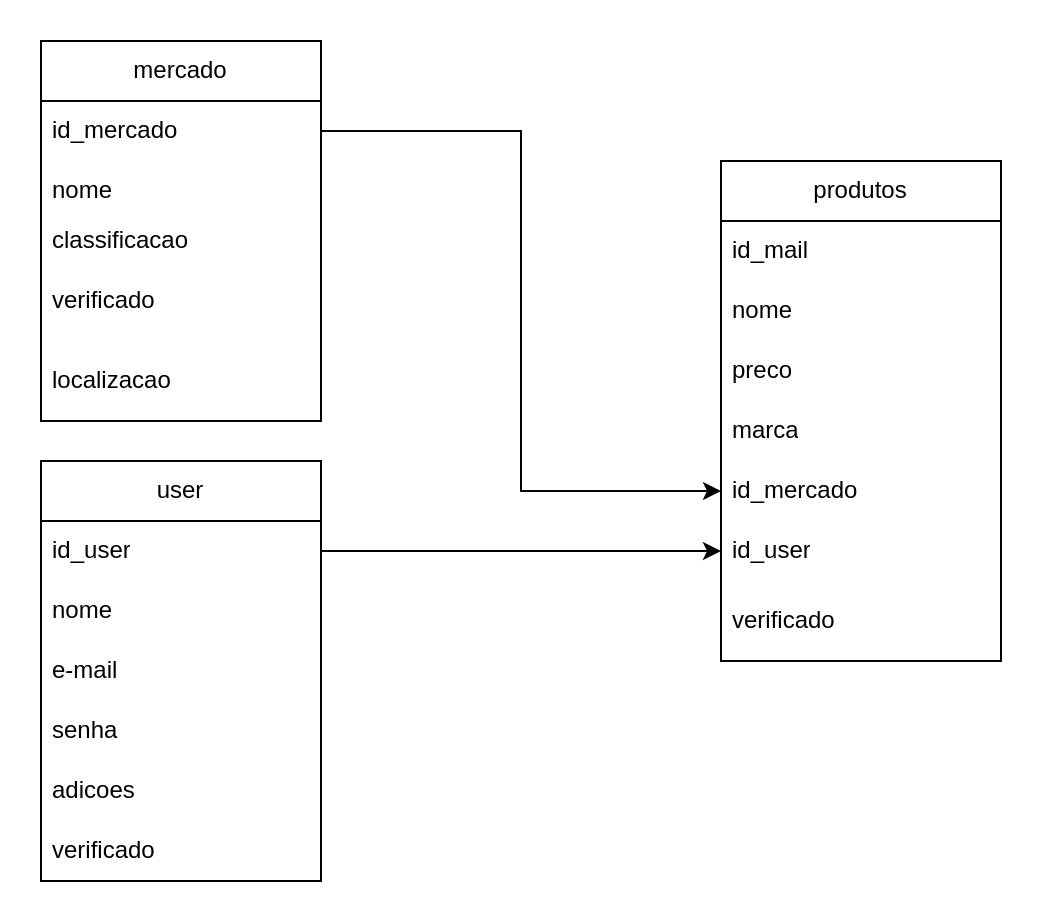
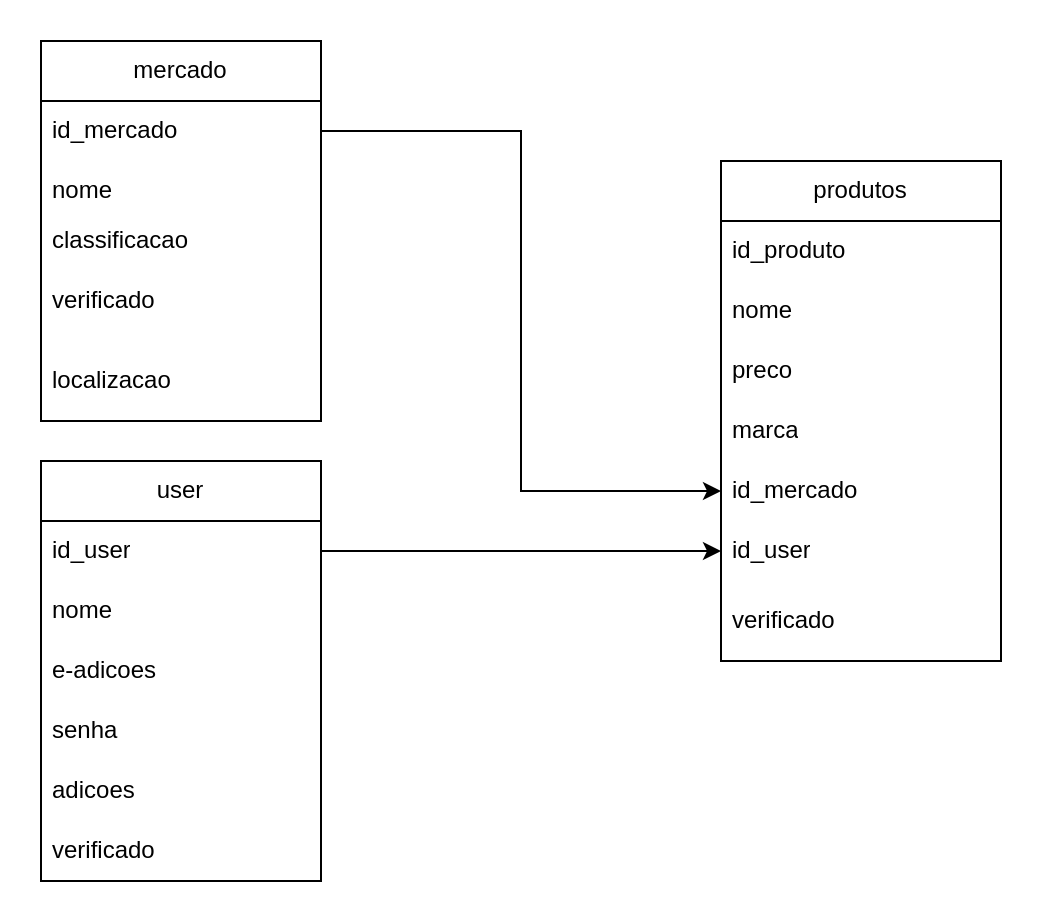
node "id_mail": label "id_mail" -> "id_produto"
node "e-mail": label "e-mail" -> "e-adicoes"
